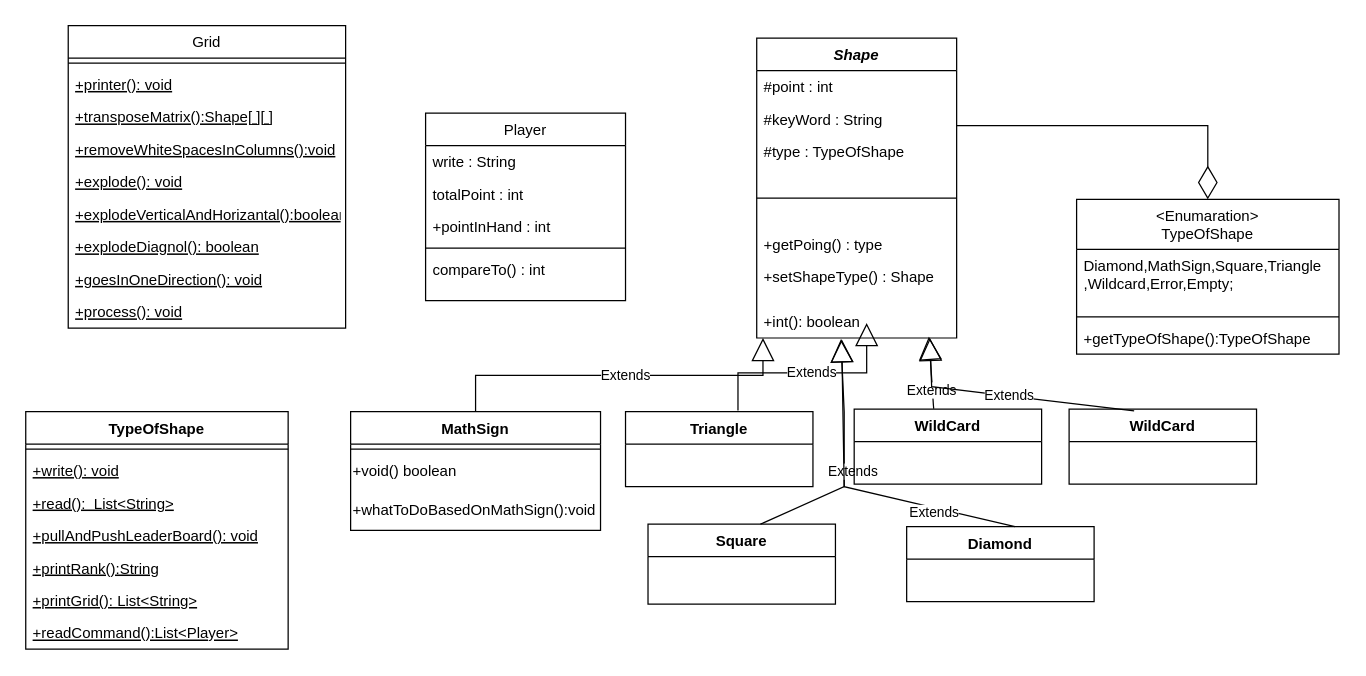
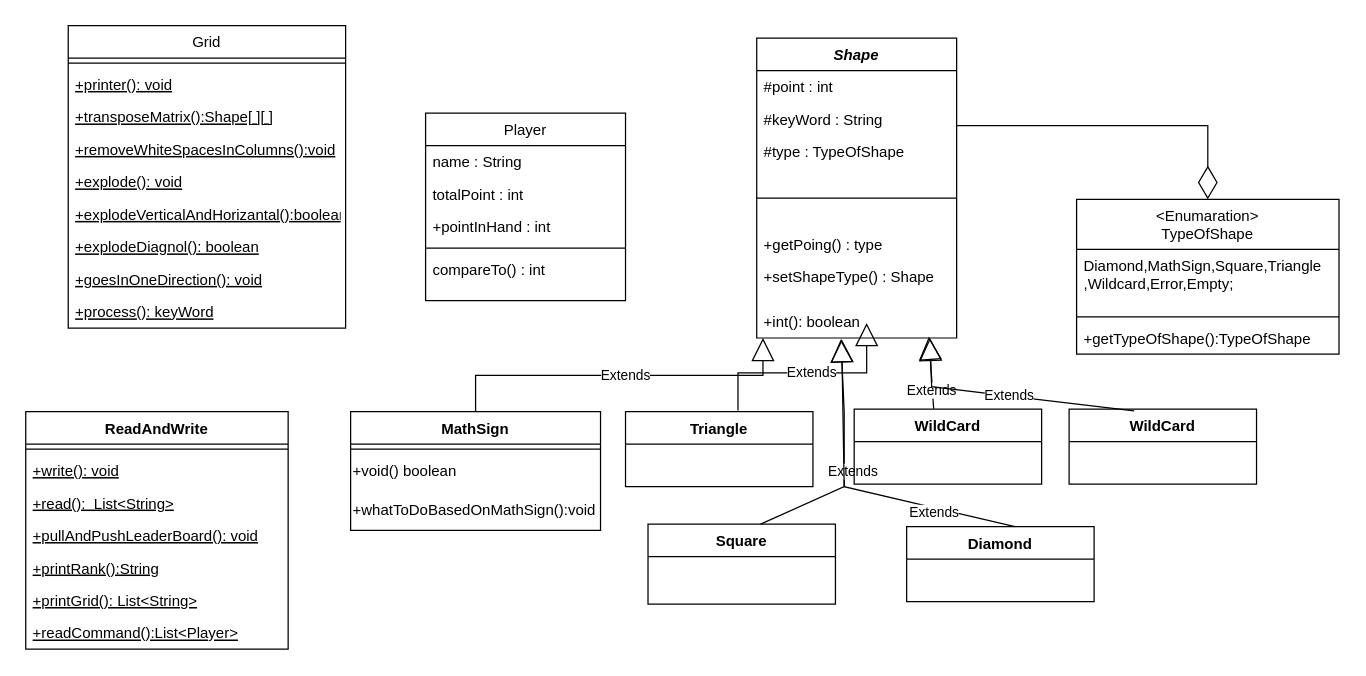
node "write : String": label "write : String" -> "name : String"
node "+process(): void": label "+process(): void" -> "+process(): keyWord"
node "TypeOfShape": label "TypeOfShape" -> "ReadAndWrite"
